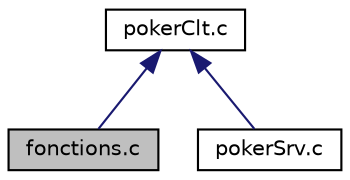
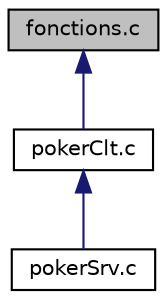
edge "fonctions.c" -> "pokerClt.c": reversed
